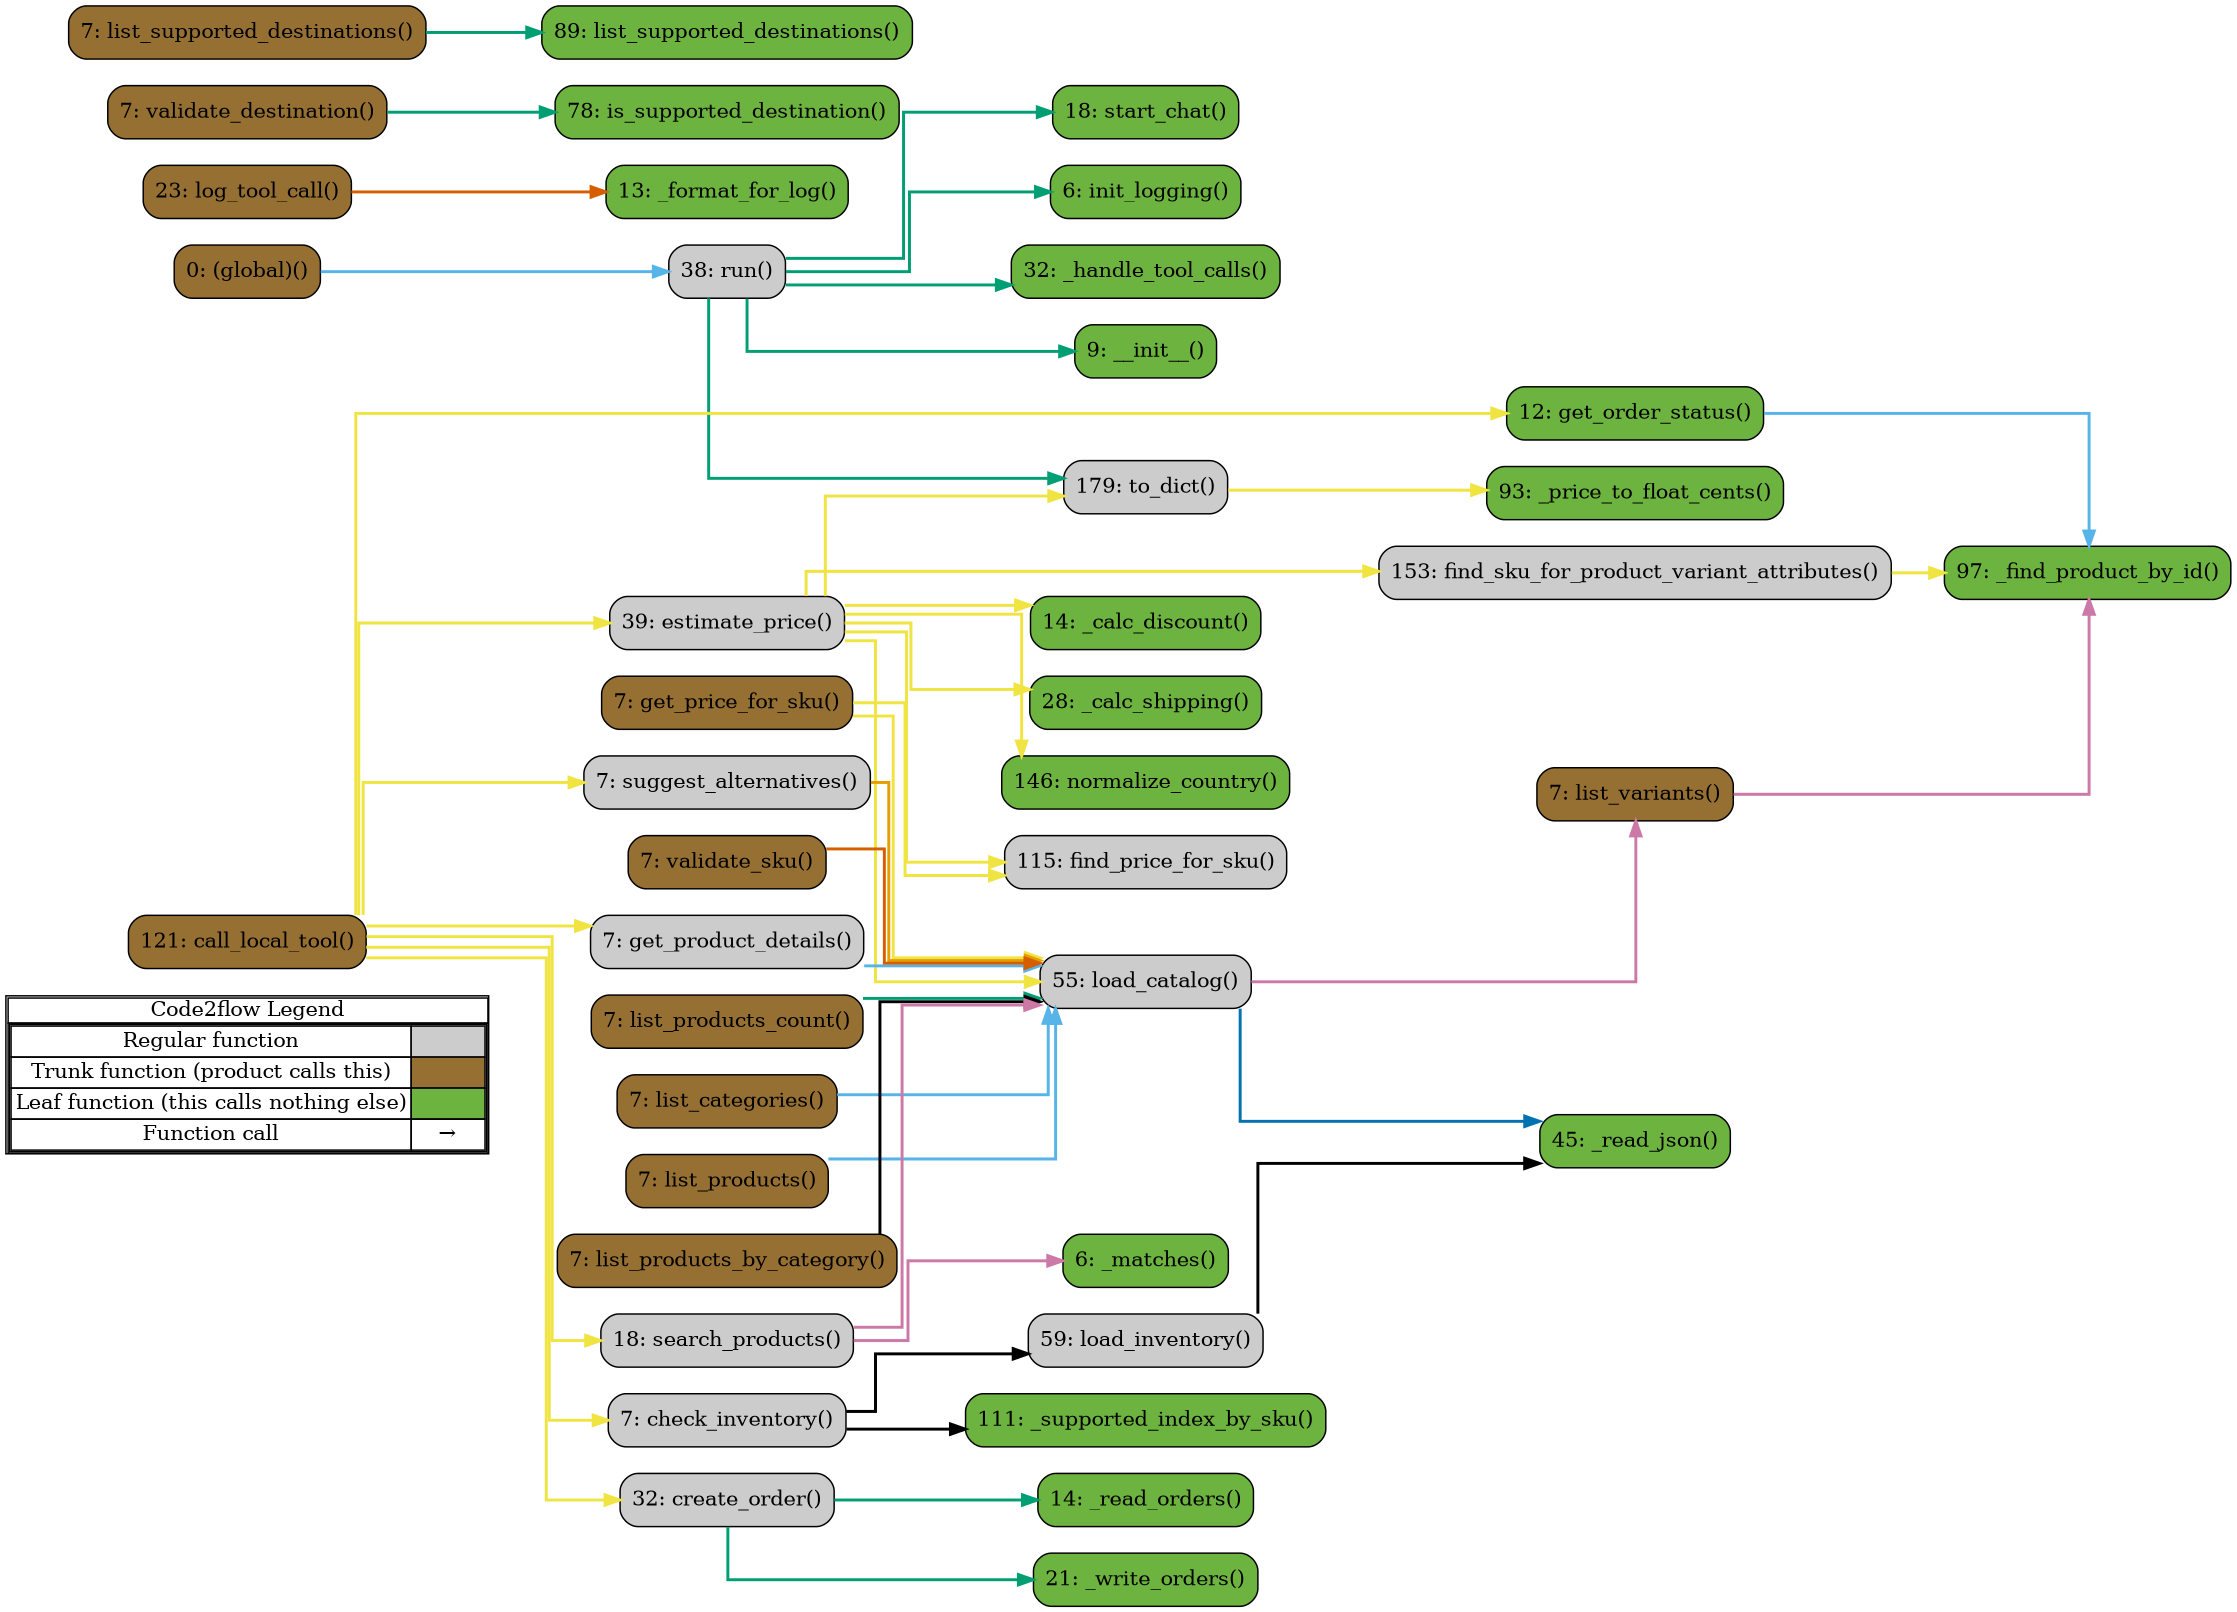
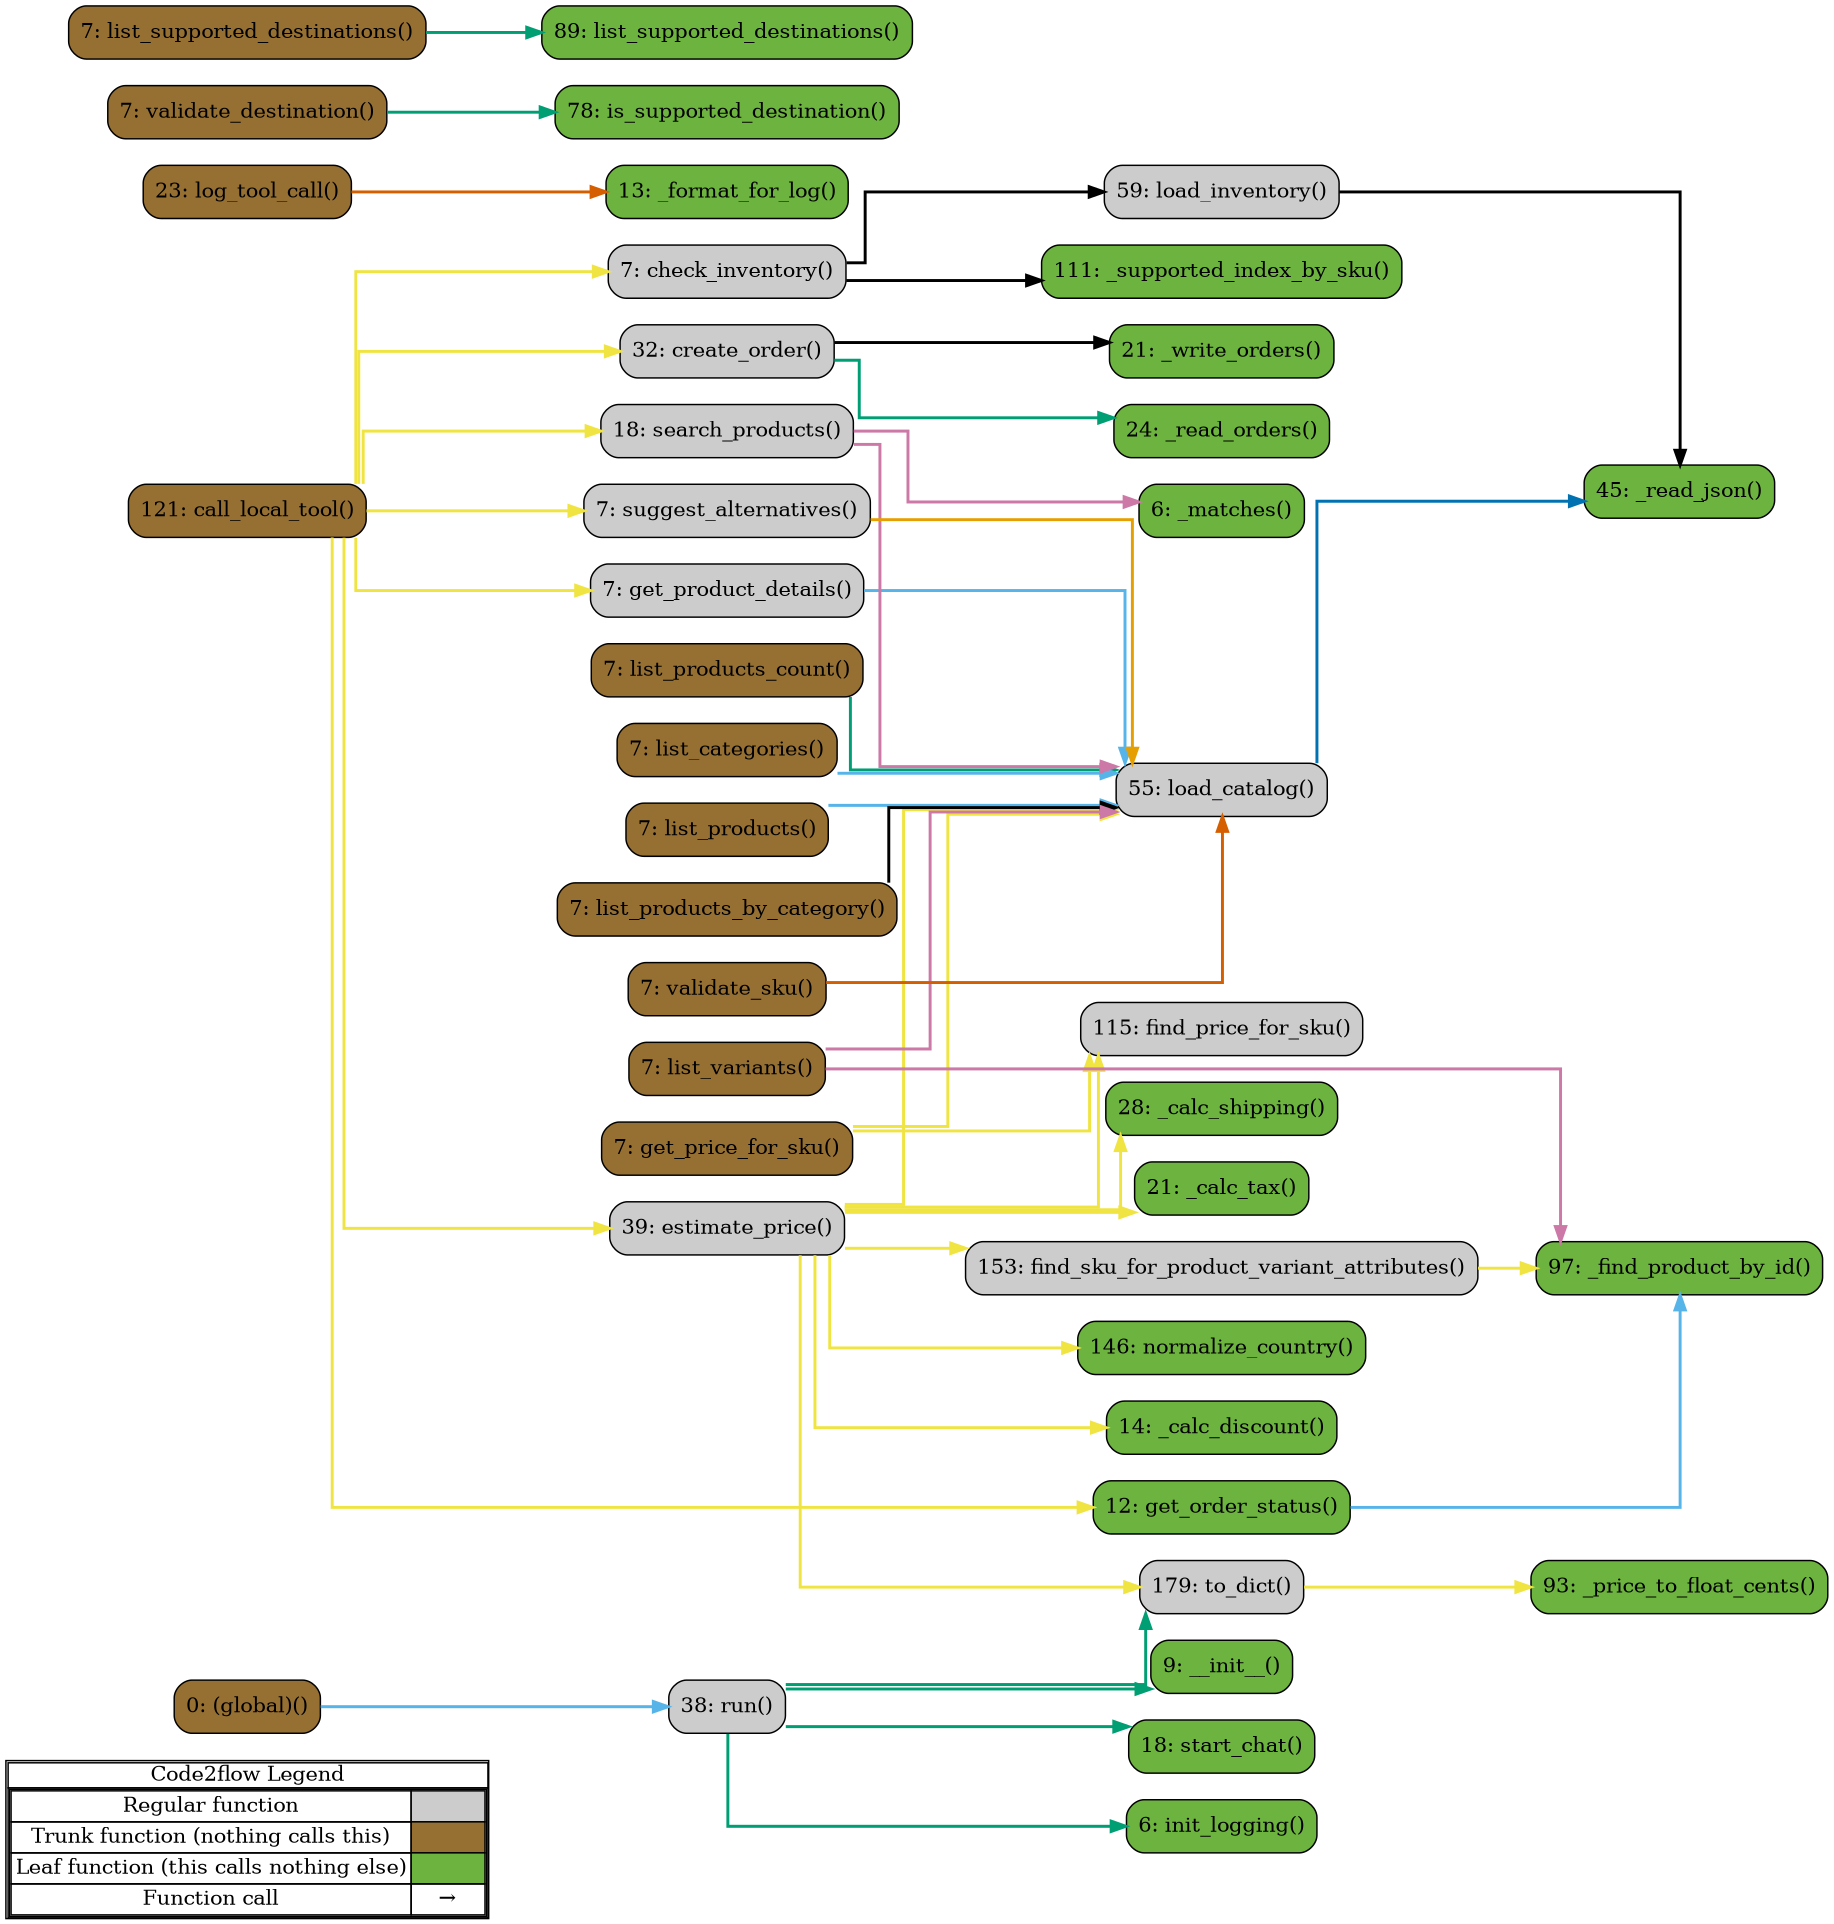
node "32: _handle_tool_calls()": removed
edge "55: load_catalog()" -> "7: list_variants()": reversed
node "Code2flow Legend": text "Trunk function (product calls this)" -> "Trunk function (nothing calls this)"
node "21: _calc_tax()": added
node "14: _read_orders()": label "14: _read_orders()" -> "24: _read_orders()"
edge "32: create_order()" -> "21: _write_orders()": color #009e73 -> #000000
